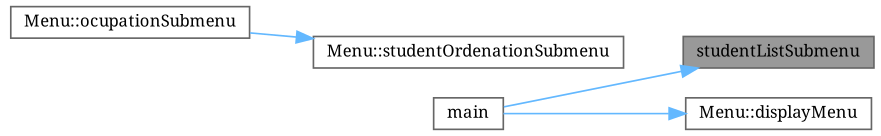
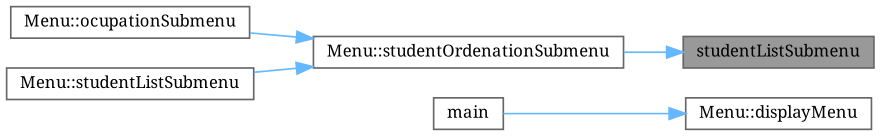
node "Menu::studentListSubmenu": added
edge "main" -> "studentListSubmenu": now "Menu::studentOrdenationSubmenu" -> "studentListSubmenu"
